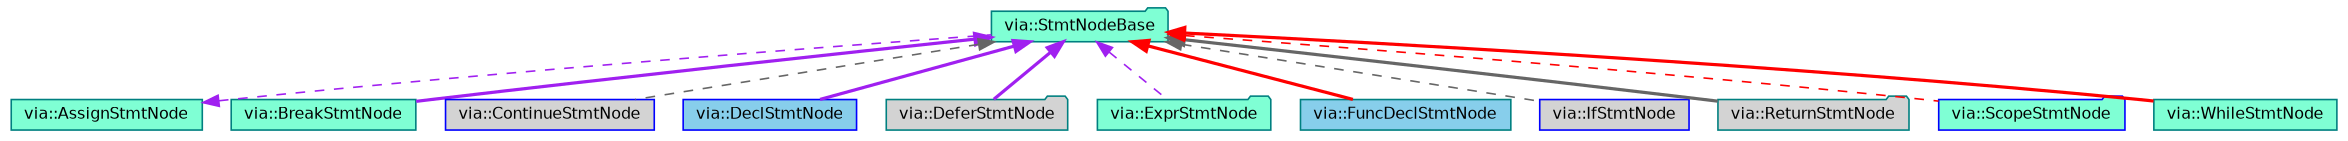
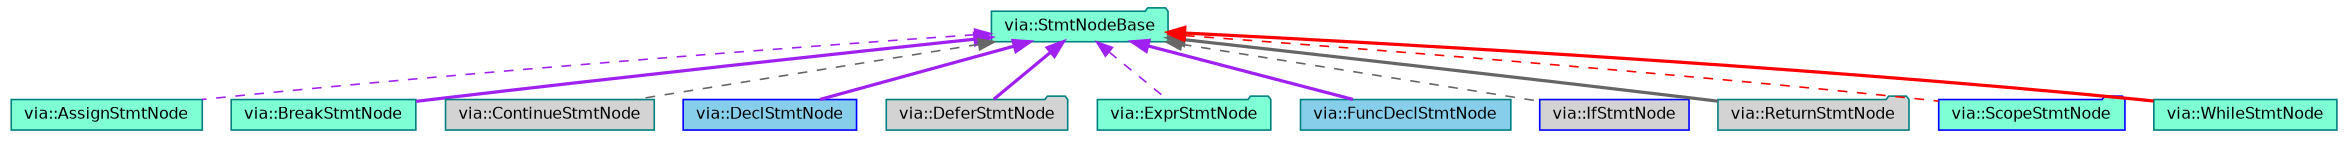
edge "via::StmtNodeBase" -> "via::AssignStmtNode": reversed
edge "via::FuncDeclStmtNode" -> "via::StmtNodeBase": color red -> purple
node "via::ContinueStmtNode": color blue -> teal
